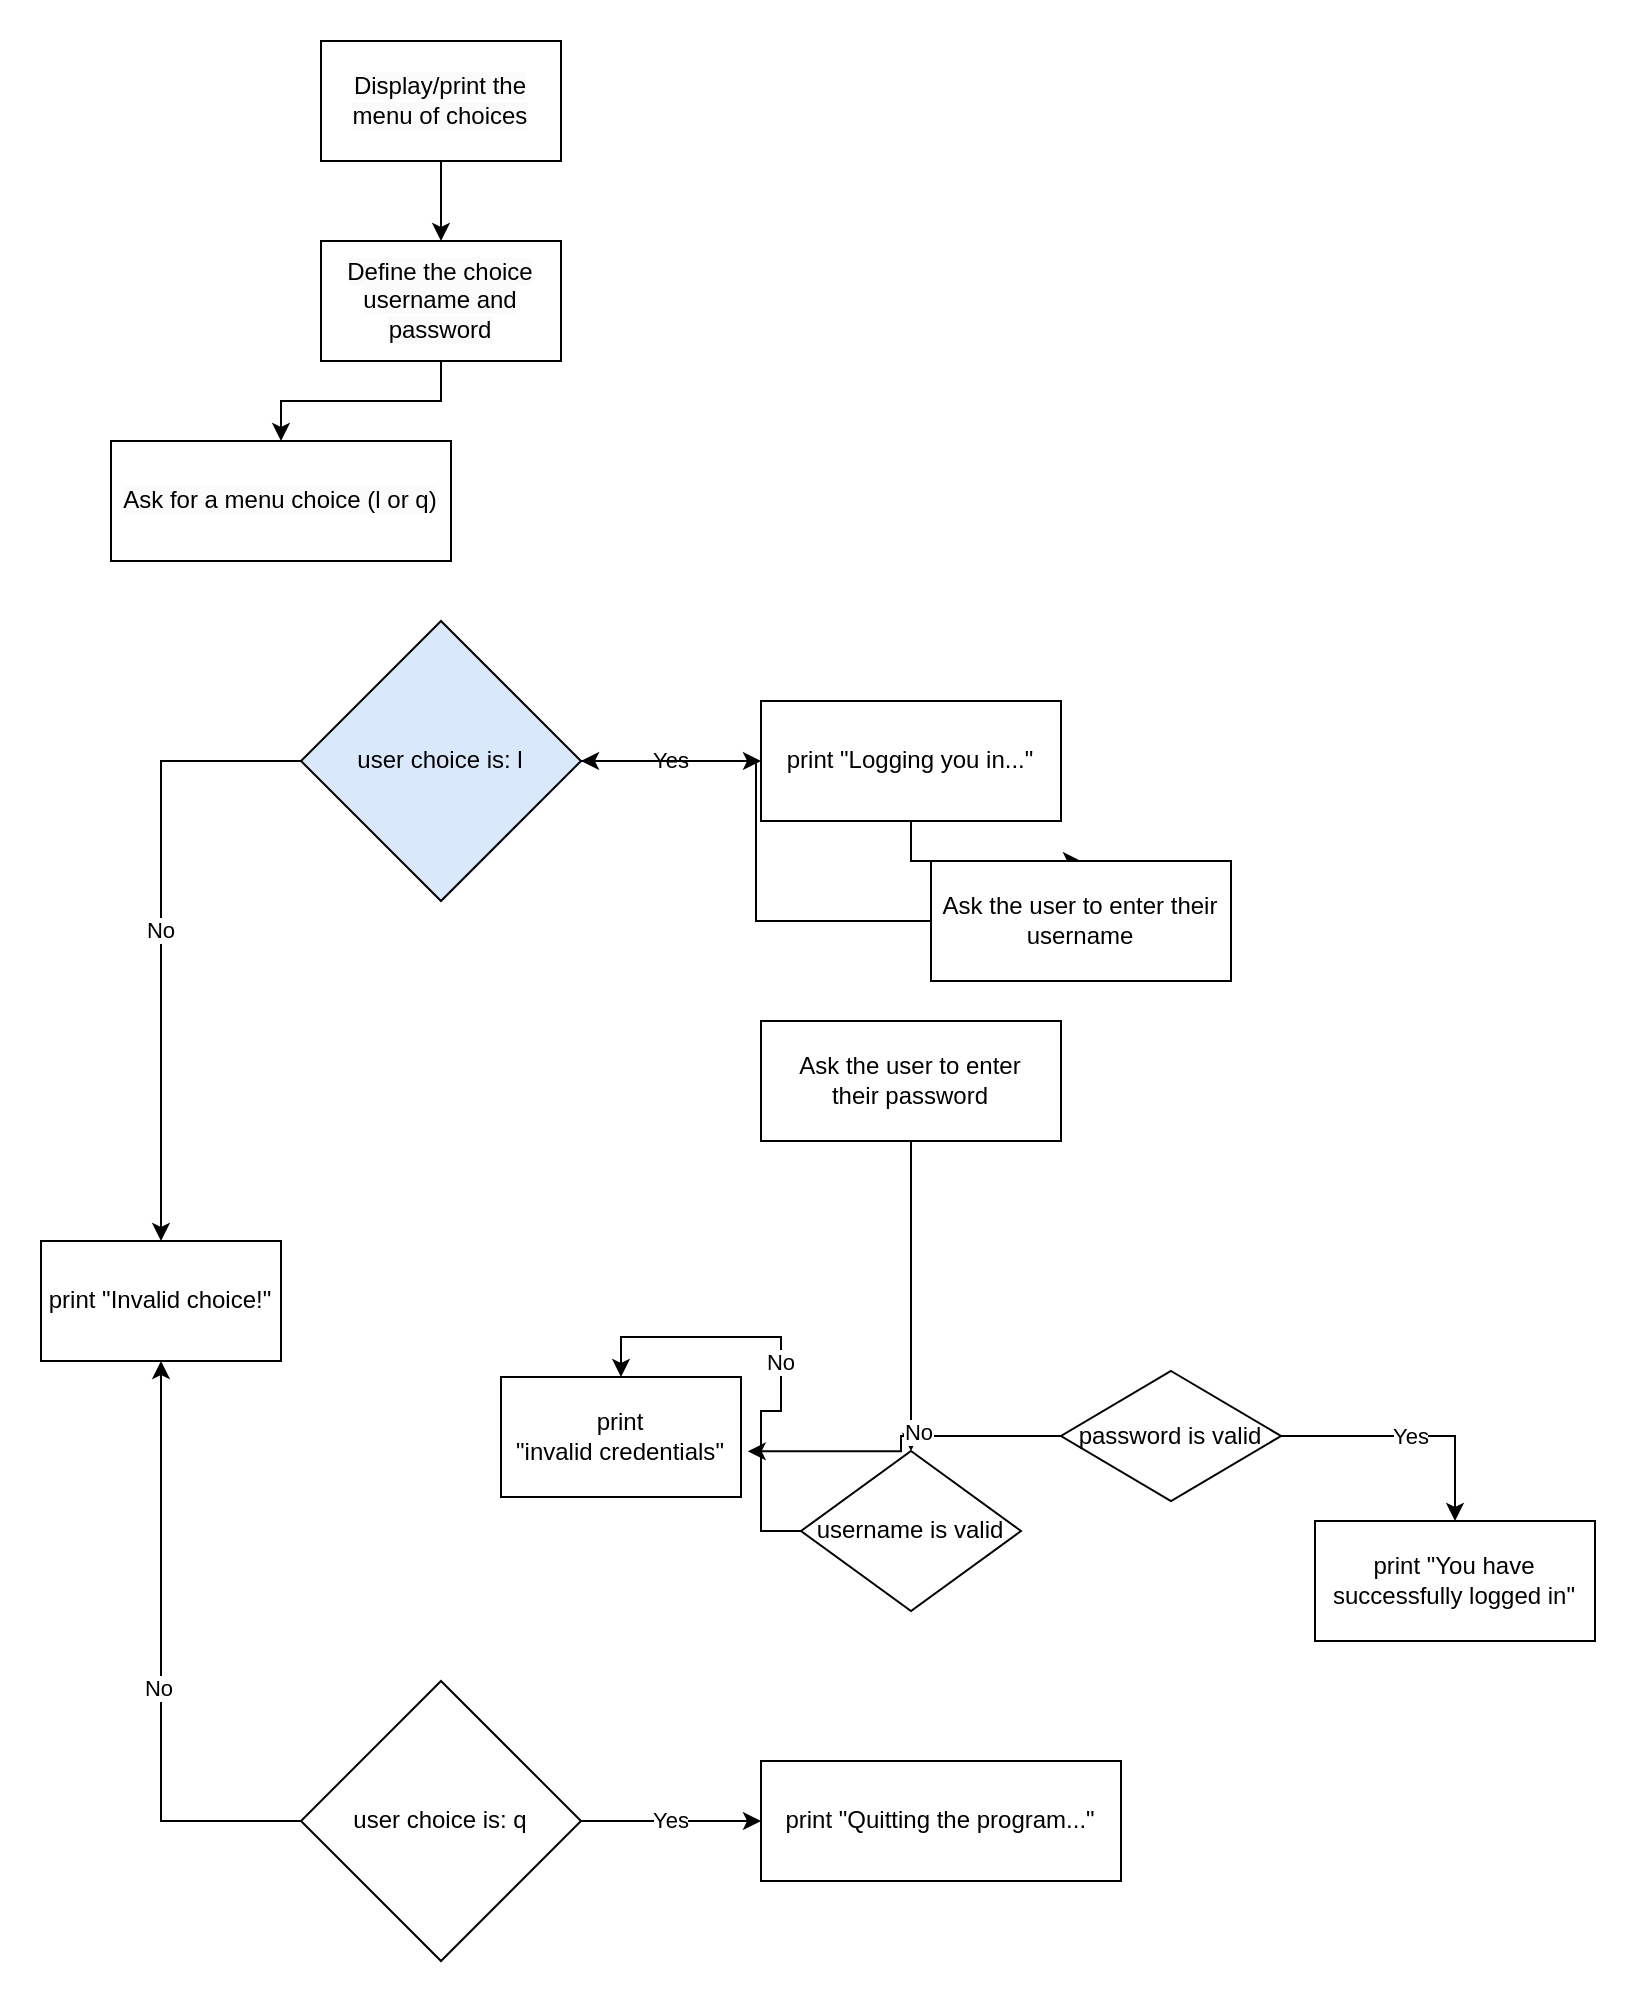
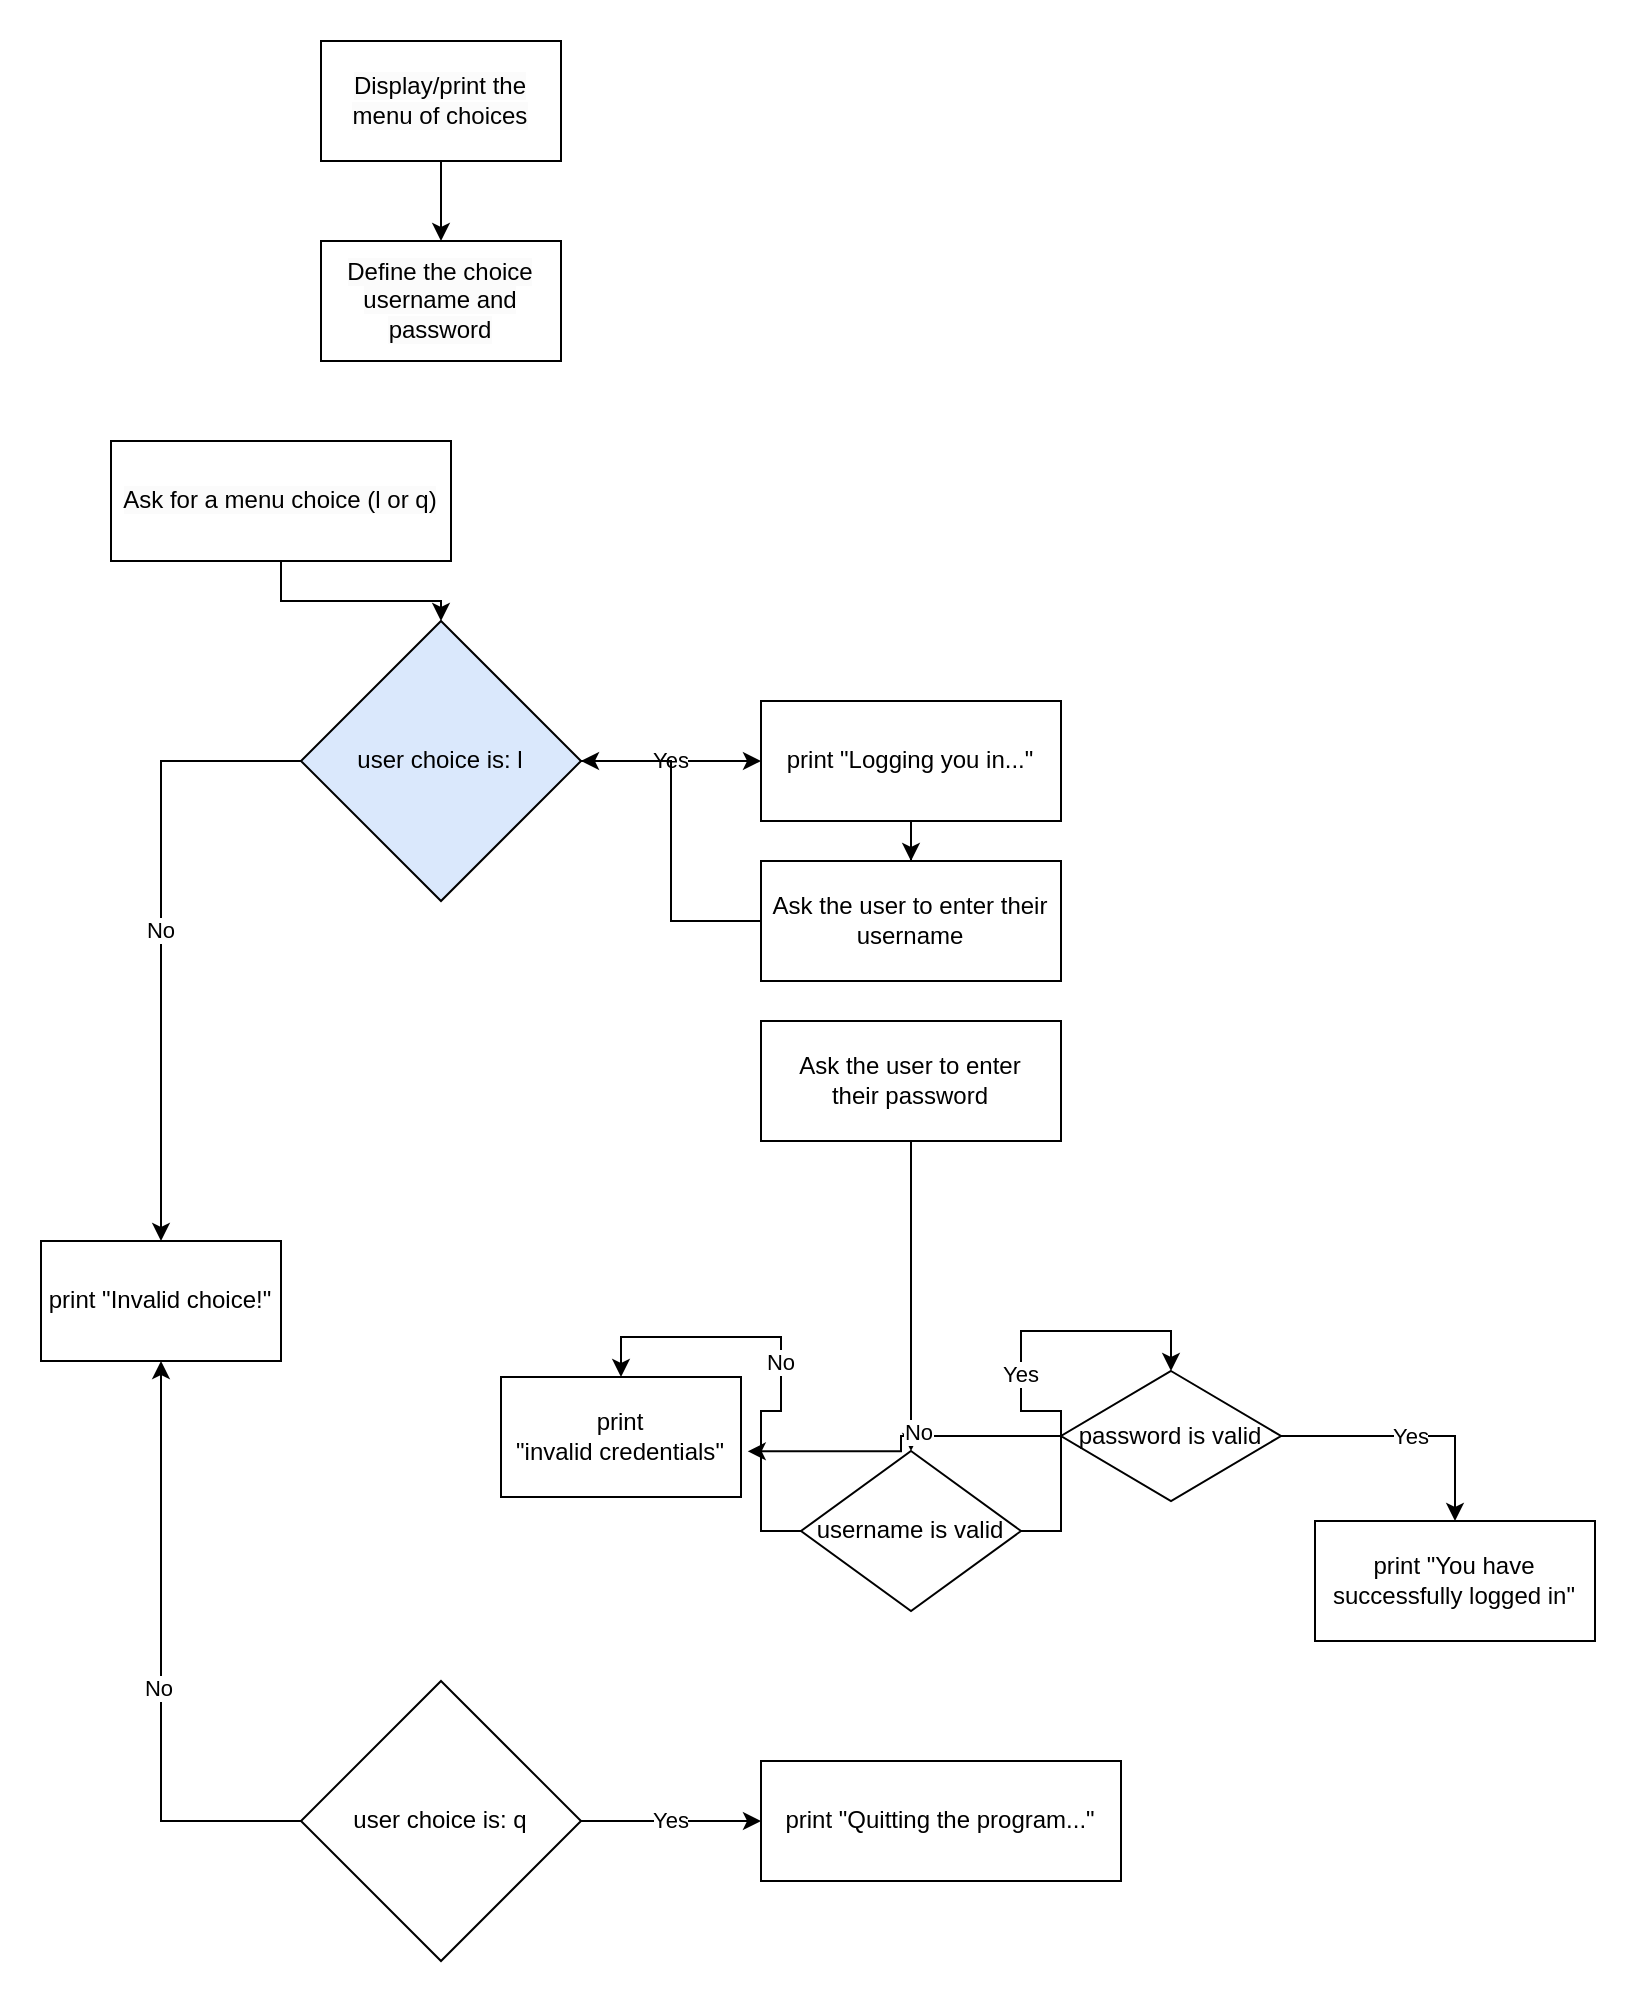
edge "Define the choice username and password" -> "Ask for a menu choice (l or q)": removed
edge "Ask for a menu choice (l or q)" -> "user choice is: l": added
node "Ask the user to enter their username": moved (1081, 921) -> (911, 921)
edge "username is valid" -> "password is valid": added, label "Yes"
